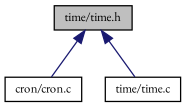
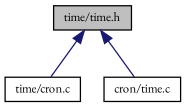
node "cron/cron.c": label "cron/cron.c" -> "time/cron.c"
node "time/time.c": label "time/time.c" -> "cron/time.c"
